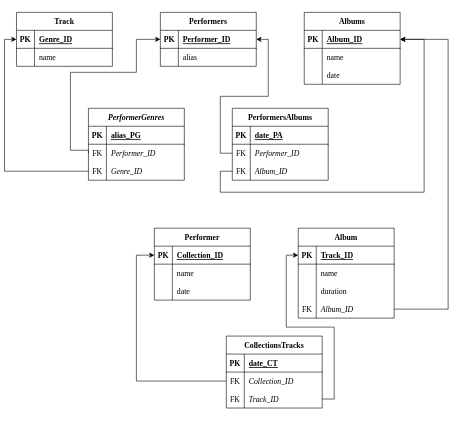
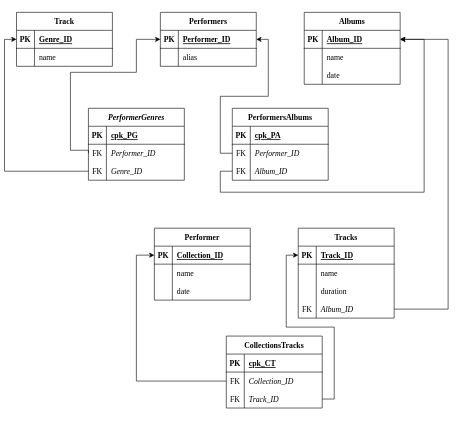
node "alias_PG": label "alias_PG" -> "cpk_PG"
node "date_PA": label "date_PA" -> "cpk_PA"
node "Album": label "Album" -> "Tracks"
node "date_CT": label "date_CT" -> "cpk_CT"
